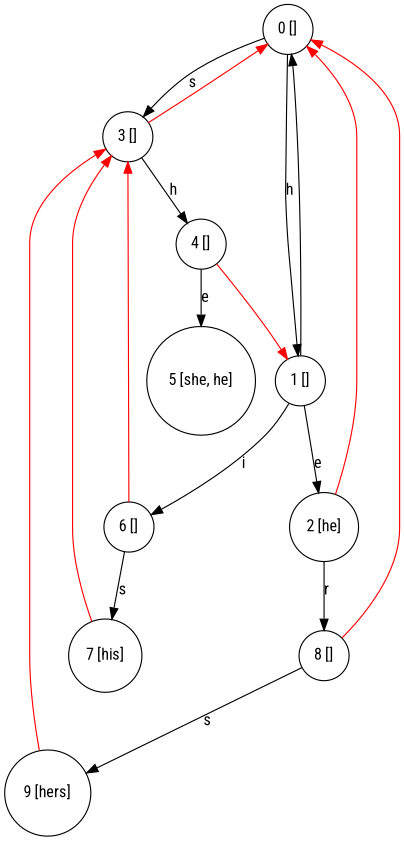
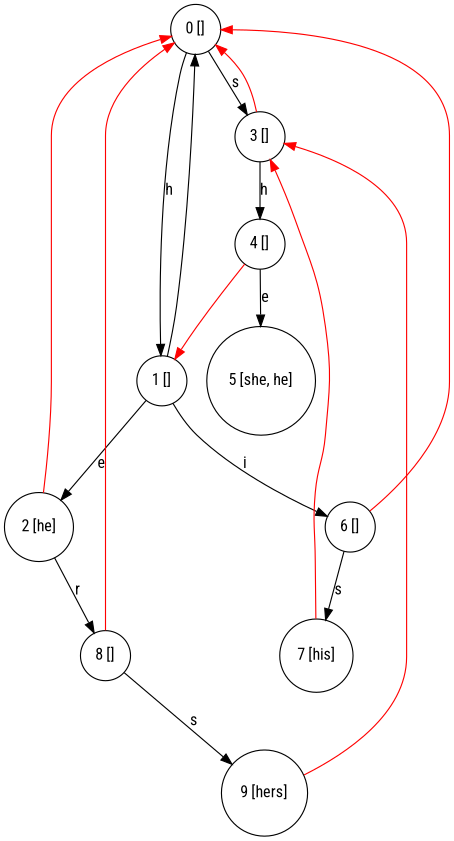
edge "6 []" -> "3 []": now "6 []" -> "0 []"
